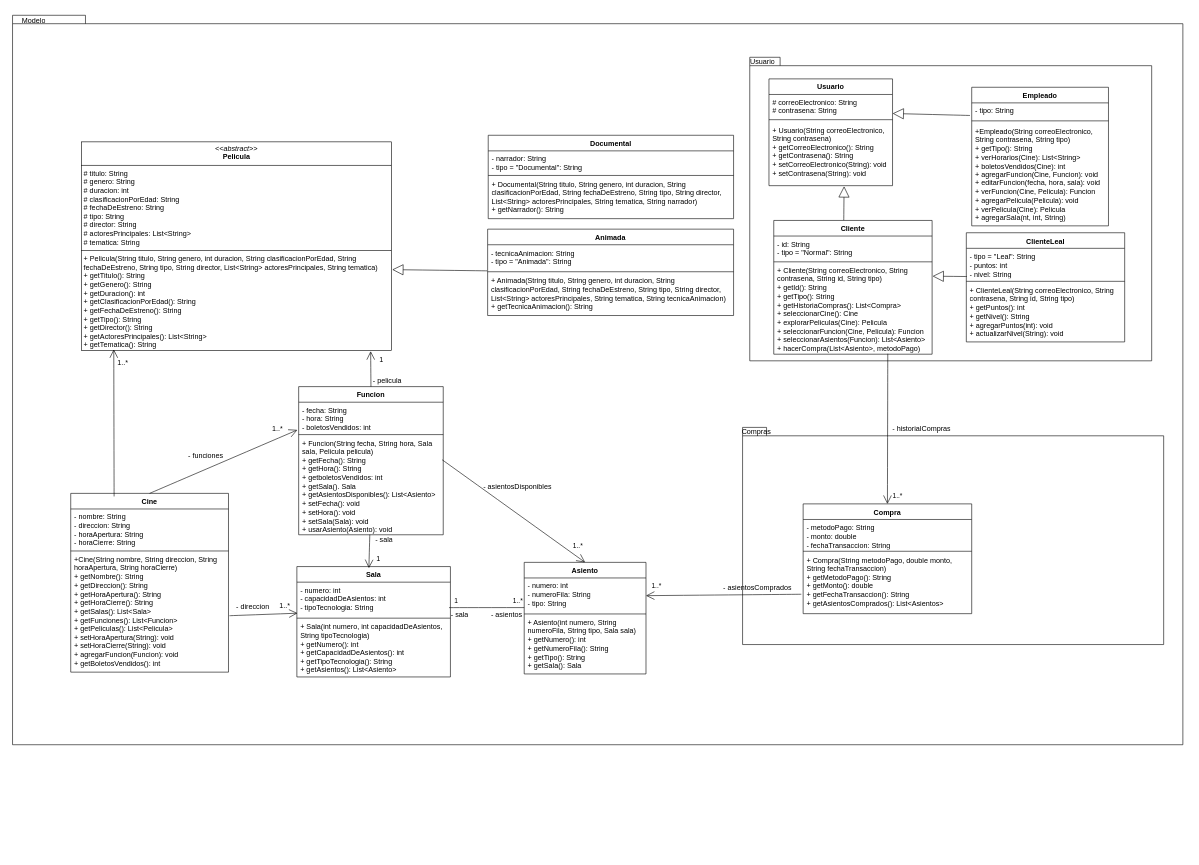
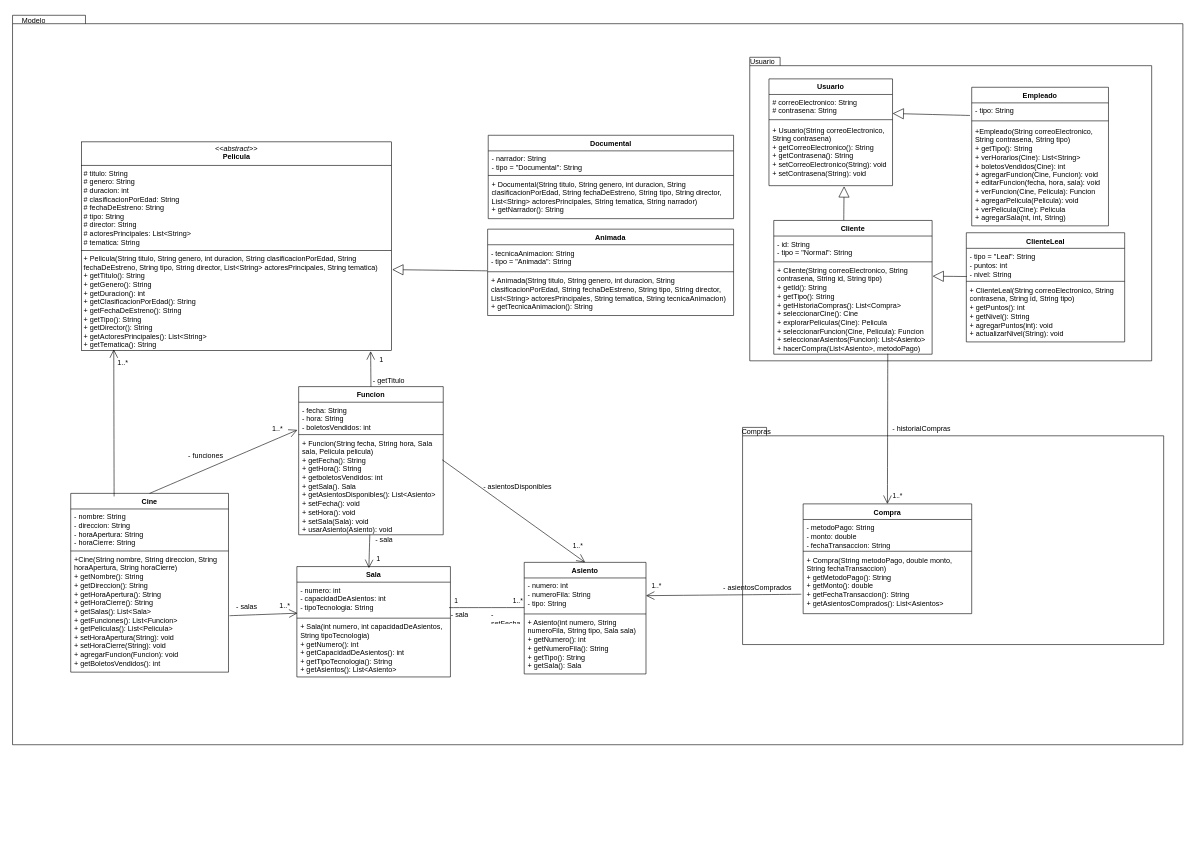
node "- pelicula": label "- pelicula" -> "- getTitulo"
node "- direccion": label "- direccion" -> "- salas"
node "- asientos": label "- asientos" -> "- setFecha"
